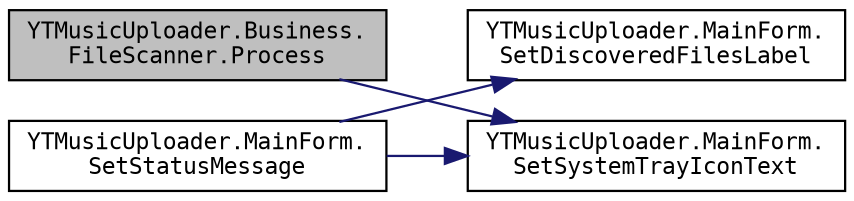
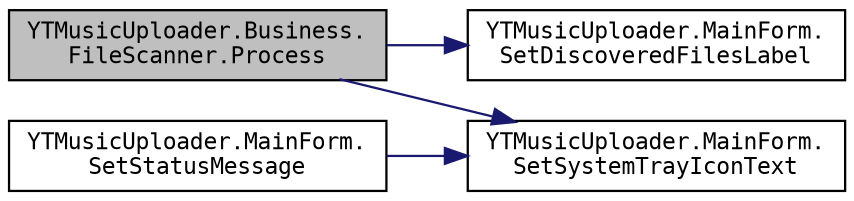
edge "YTMusicUploader.MainForm. SetStatusMessage" -> "YTMusicUploader.MainForm. SetDiscoveredFilesLabel": now "YTMusicUploader.Business. FileScanner.Process" -> "YTMusicUploader.MainForm. SetDiscoveredFilesLabel"
